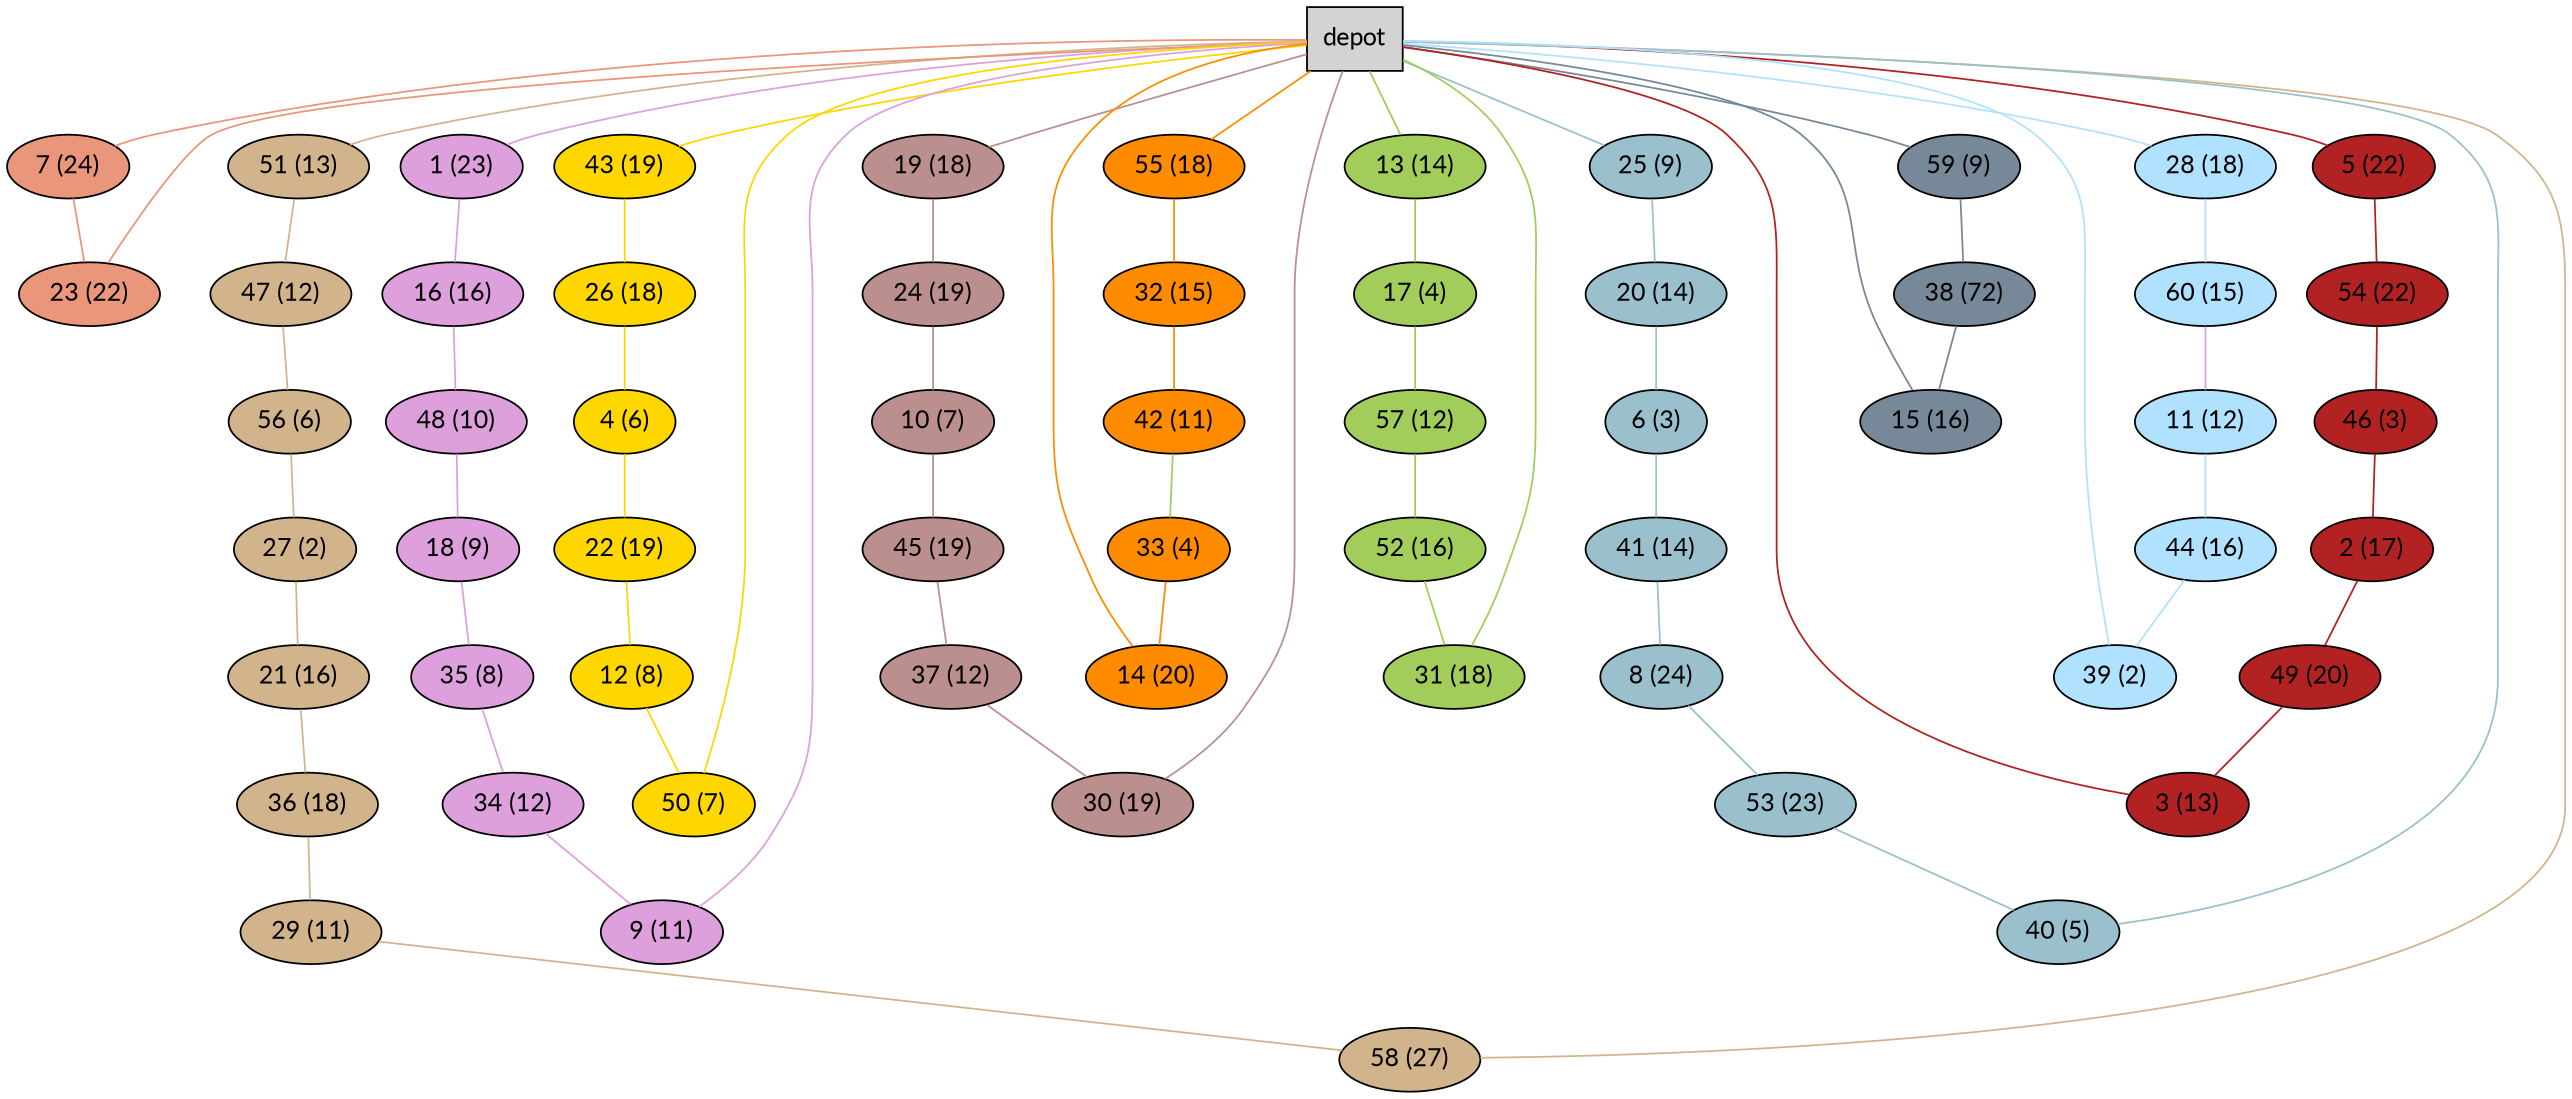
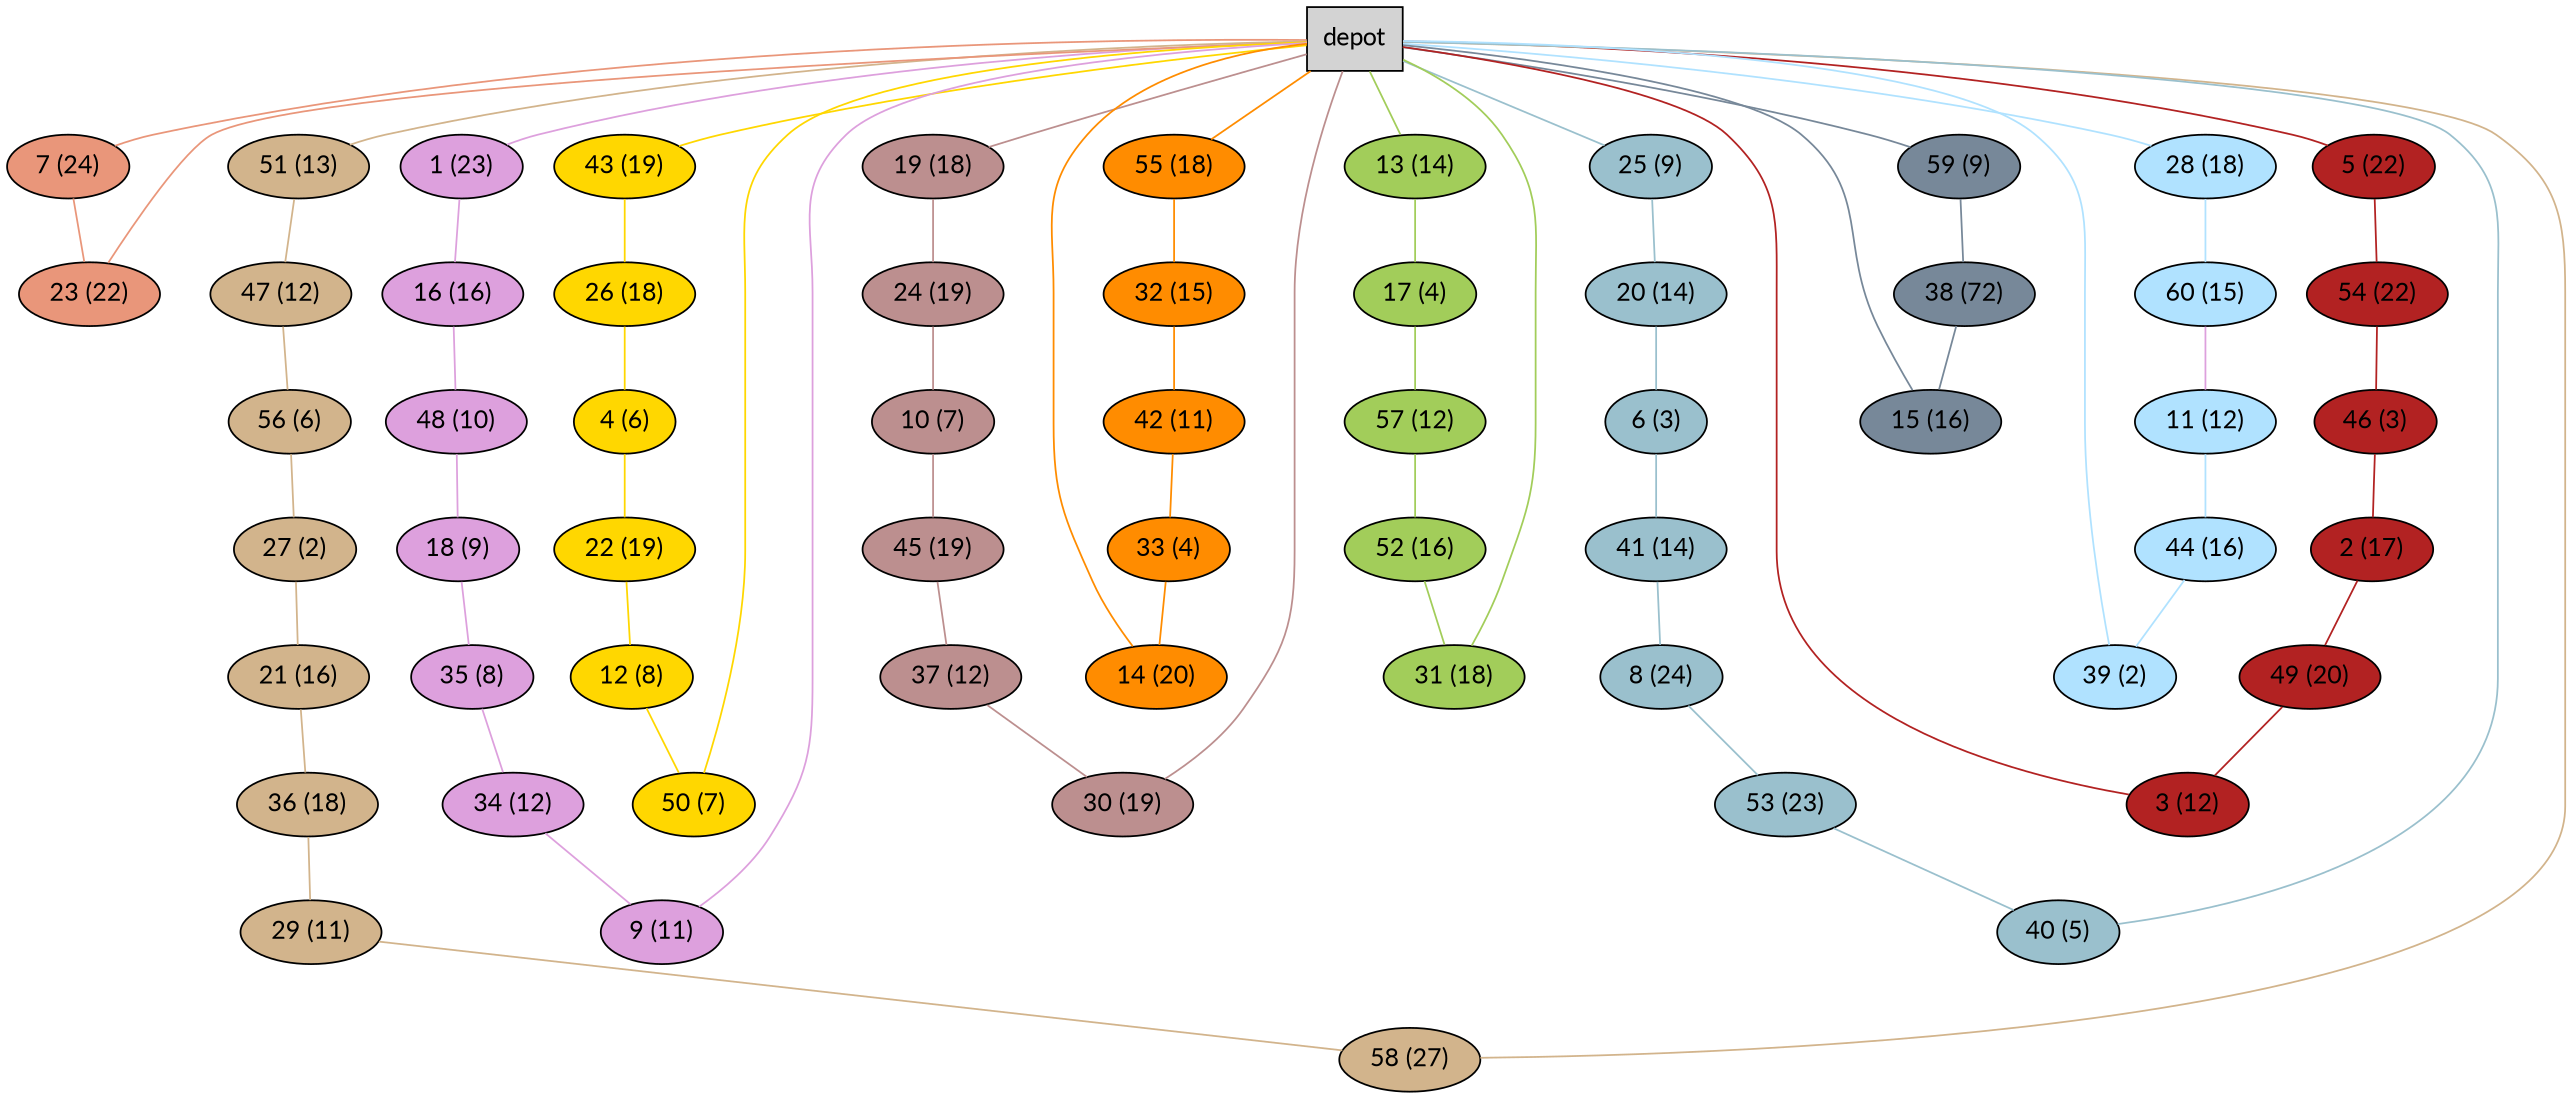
edge "42 (11)" -- "33 (4)": color darkolivegreen3 -> darkorange
node "3 (13)": label "3 (13)" -> "3 (12)"
